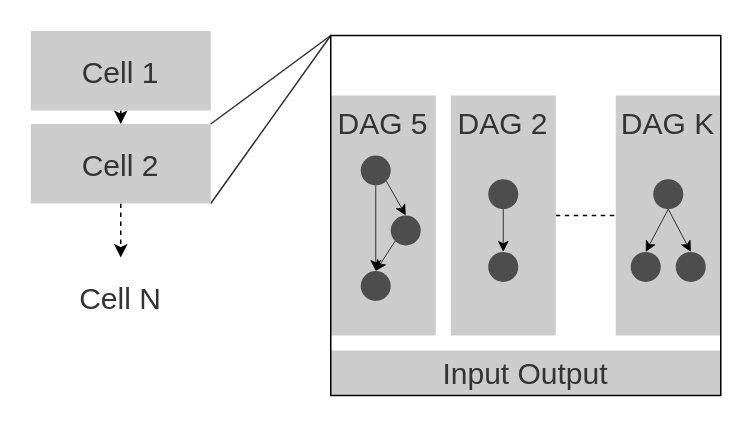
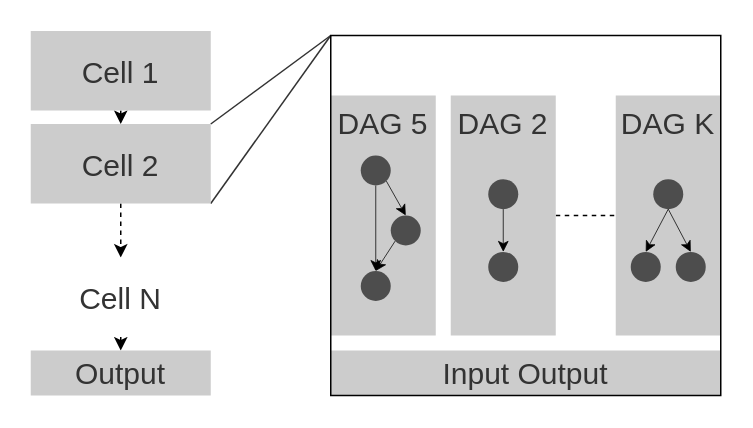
edge "Cell N" -> "Output": added
node "Output": added
